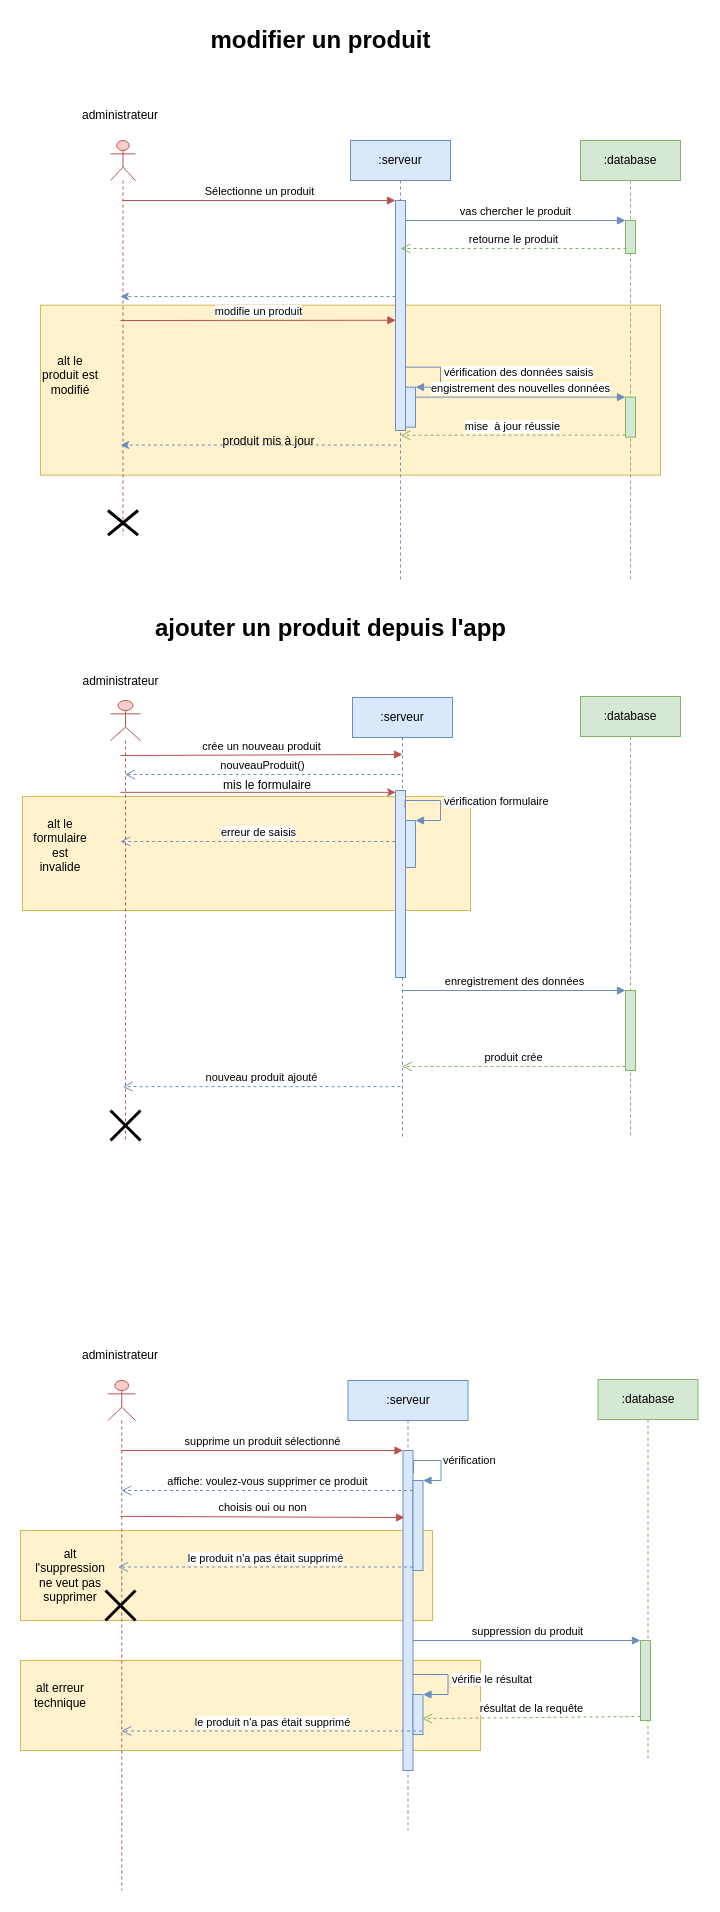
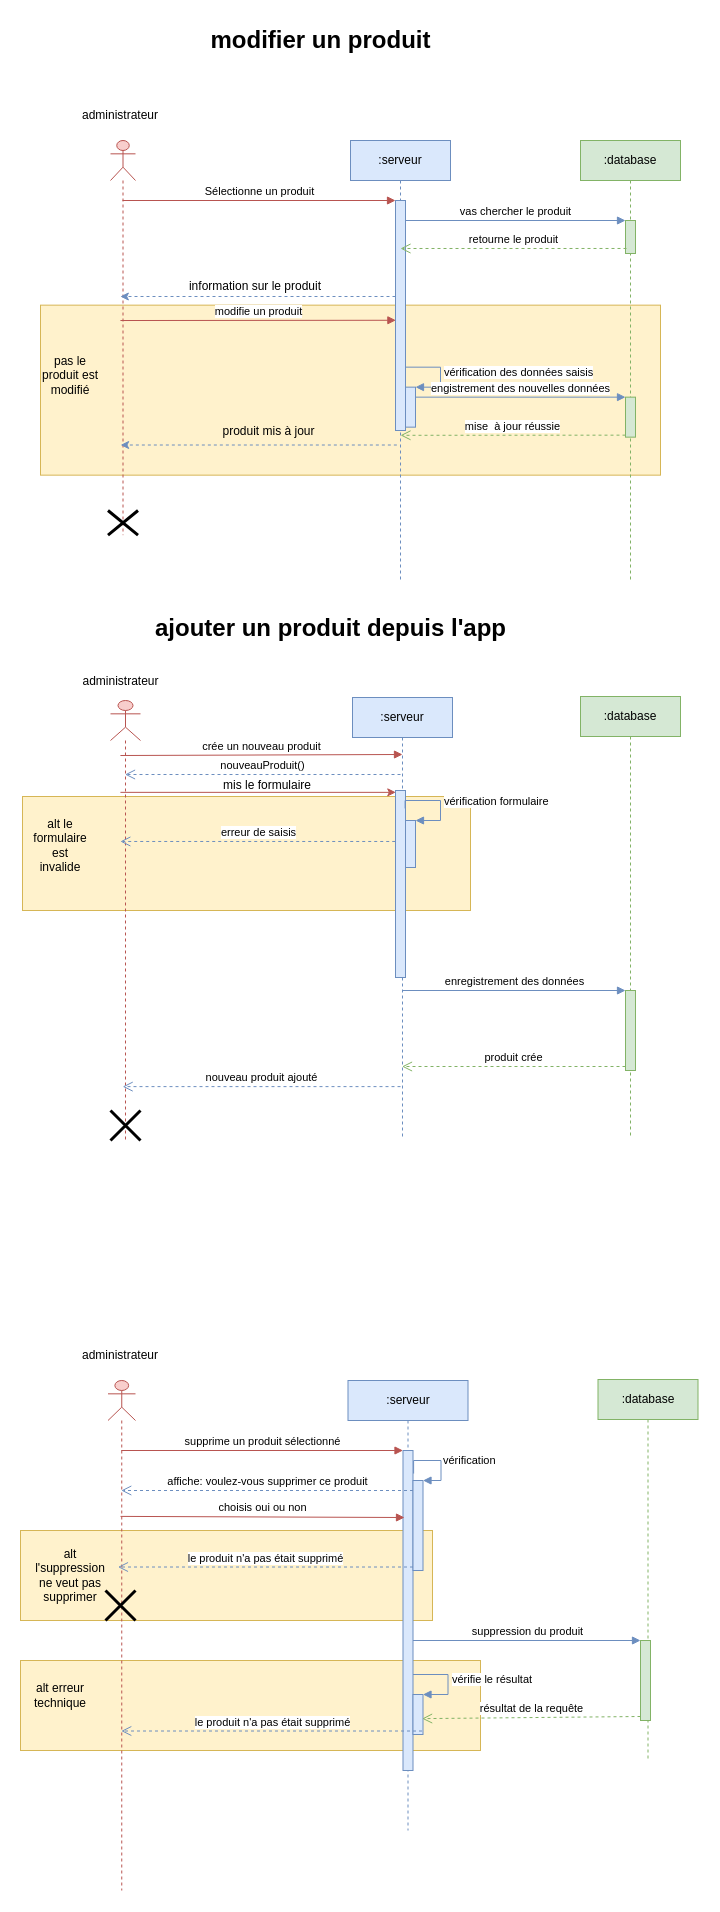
node "information sur le produit": added
node "alt le produit est modifié": label "alt le produit est modifié" -> "pas le produit est modifié"
node "produit mis à jour": moved (269, 441) -> (269, 431)
